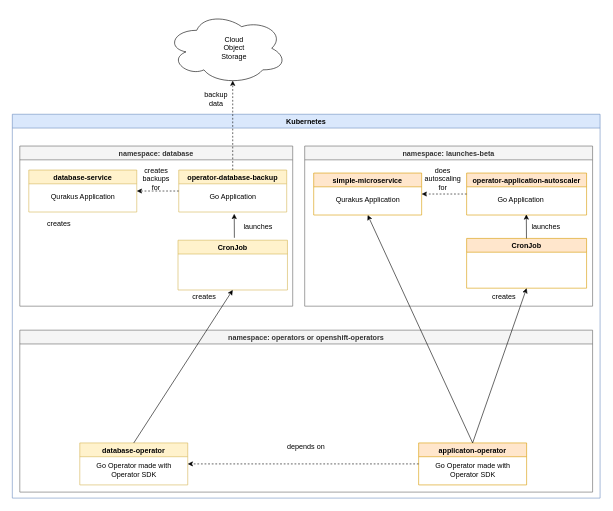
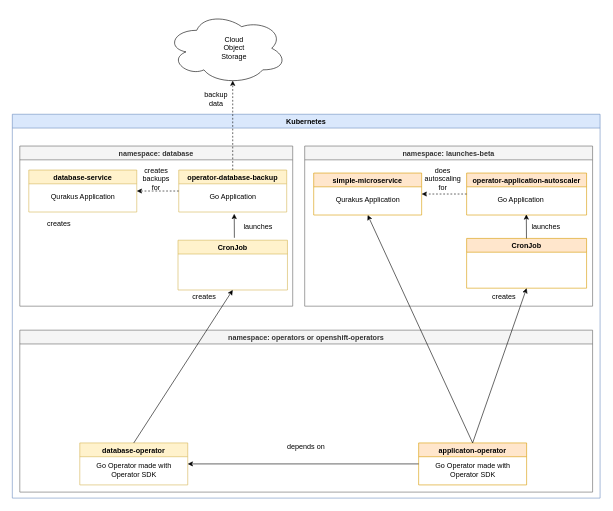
edge "applicaton-operator" -> "database-operator": style dashed -> solid
